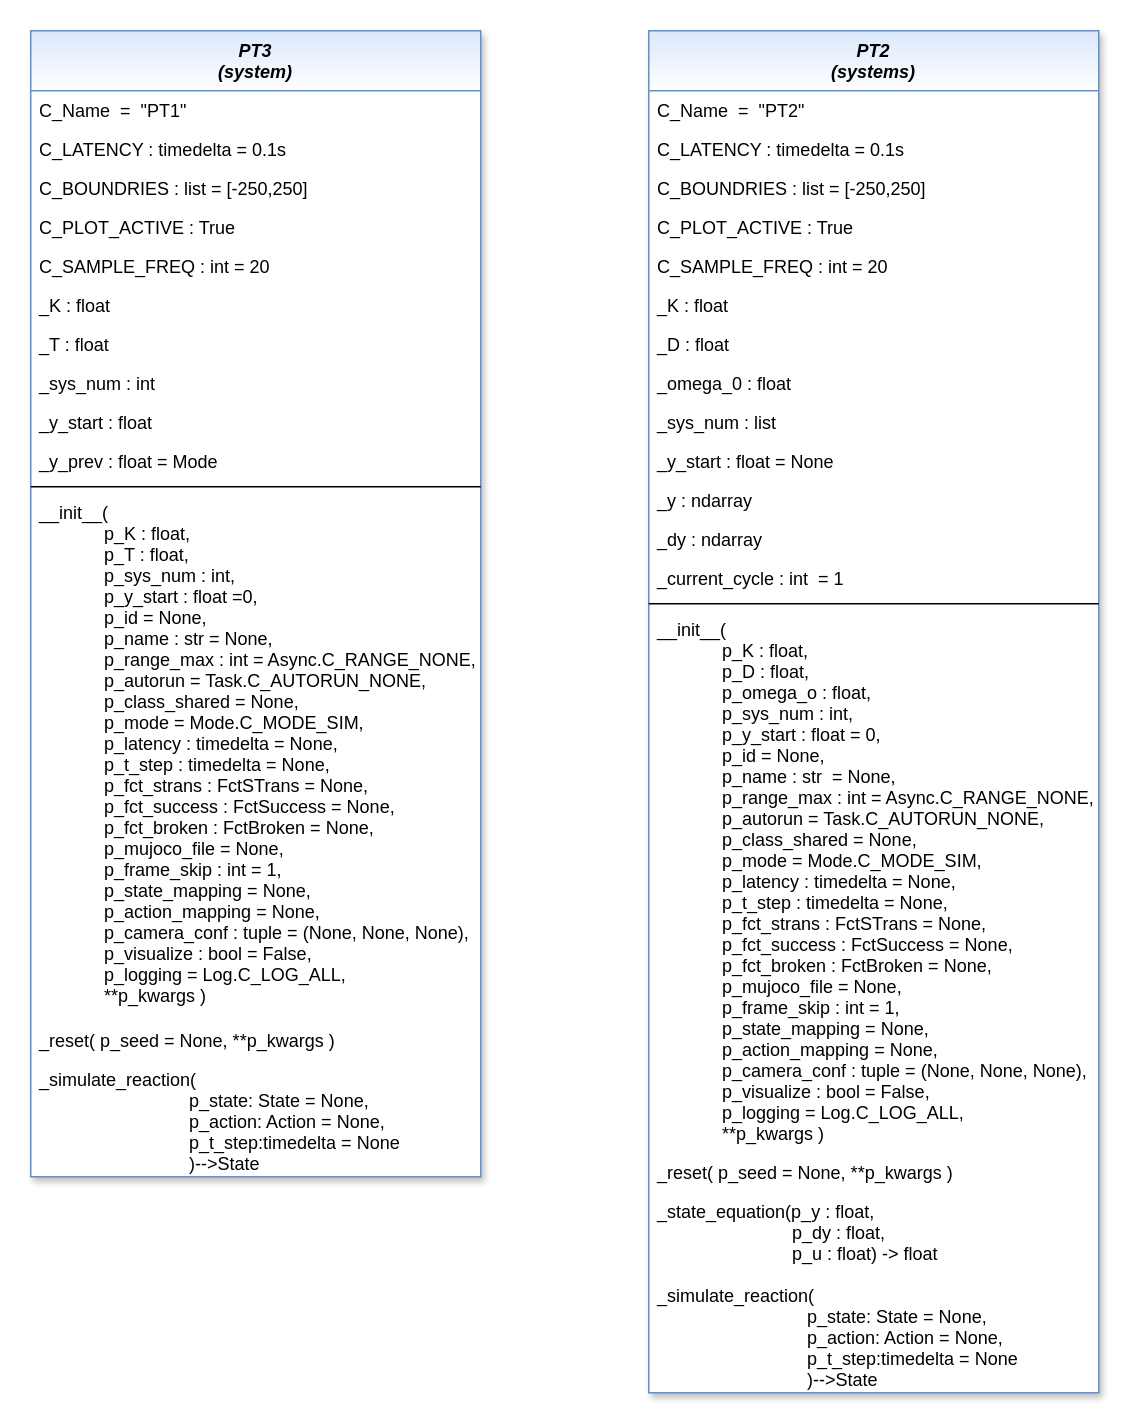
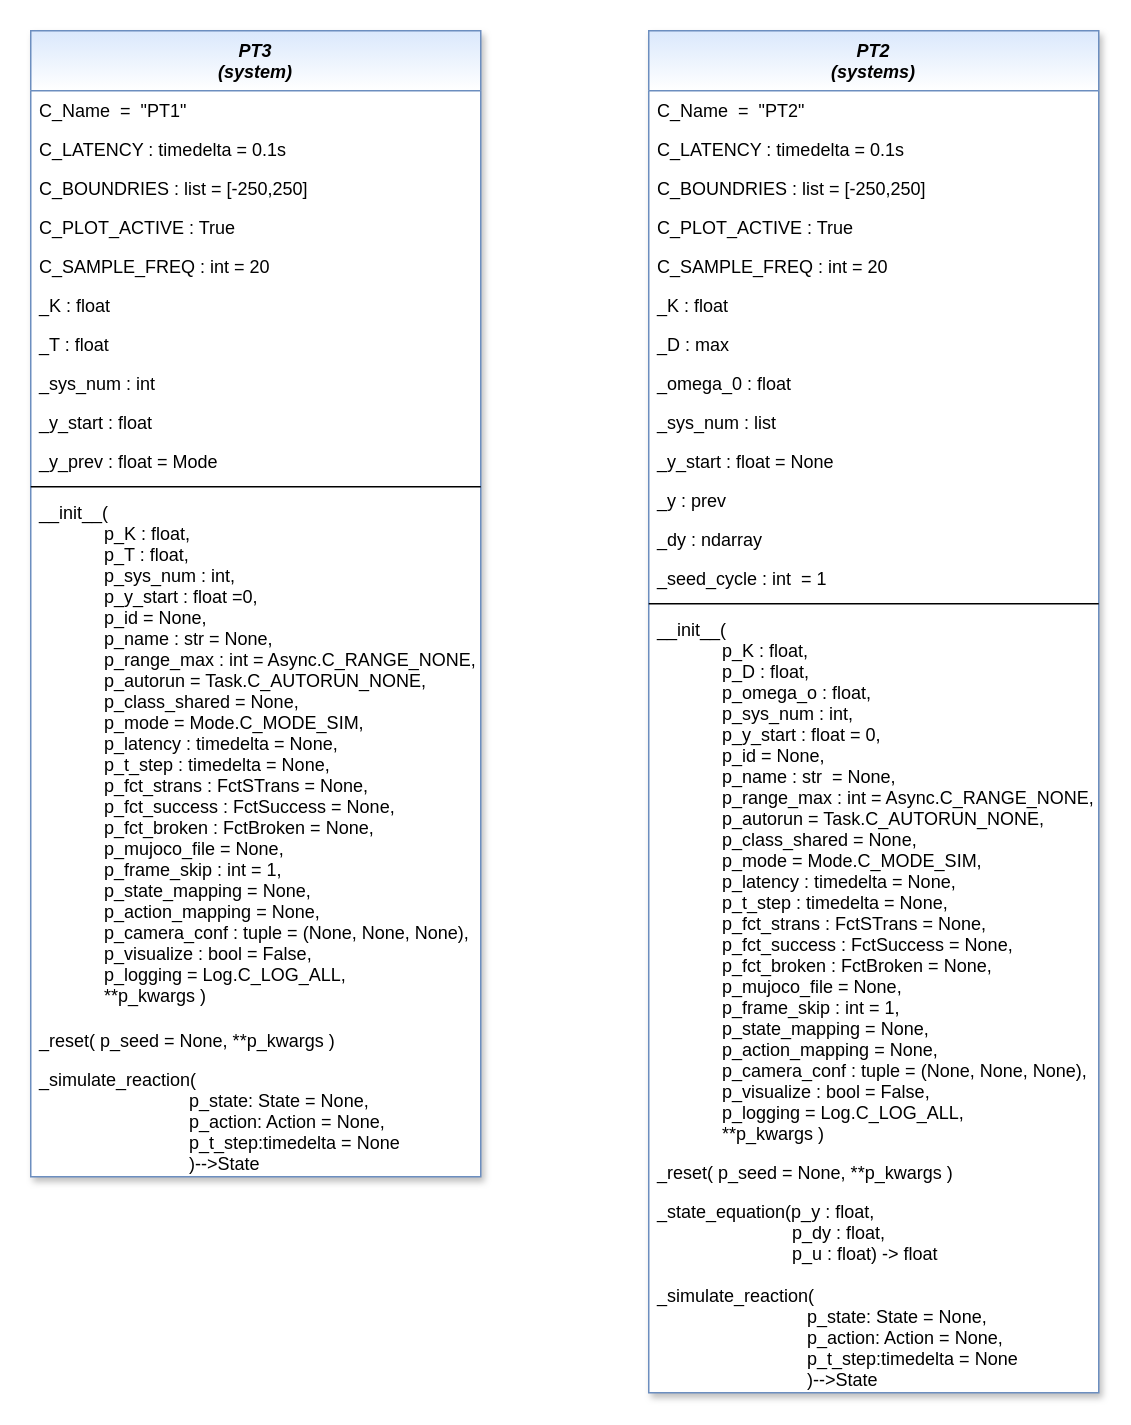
node "_D : float": label "_D : float" -> "_D : max"
node "_y : ndarray": label "_y : ndarray" -> "_y : prev"
node "_current_cycle : int = 1": label "_current_cycle : int = 1" -> "_seed_cycle : int = 1"
